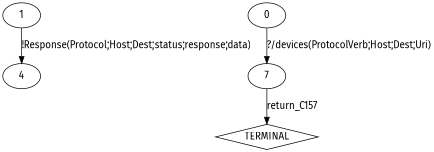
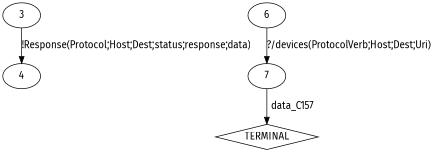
node "1": label "1" -> "3"
node "0": label "0" -> "6"
edge "7" -> "TERMINAL": label "return_C157" -> "data_C157"
